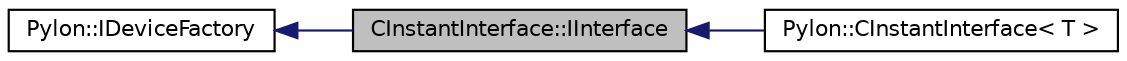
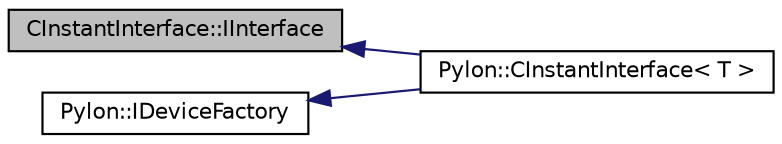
edge "CInstantInterface::IInterface" -> "Pylon::IDeviceFactory": now "Pylon::CInstantInterface< T >" -> "Pylon::IDeviceFactory"
